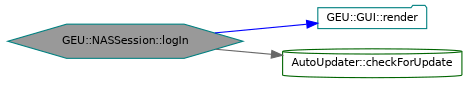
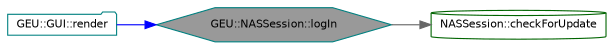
edge "GEU::NASSession::logIn" -> "GEU::GUI::render": reversed
node "AutoUpdater::checkForUpdate": label "AutoUpdater::checkForUpdate" -> "NASSession::checkForUpdate"
